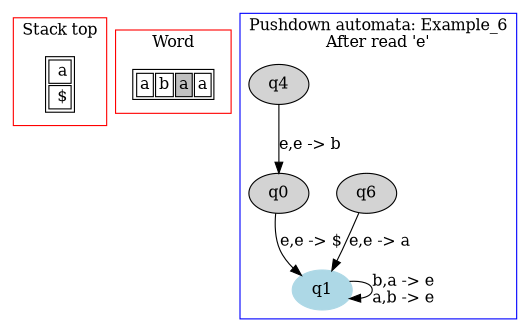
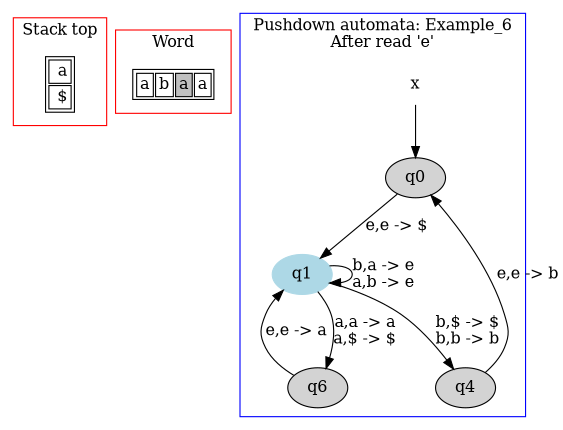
node "x": added
edge "q1" -> "q4": added, label "b,$ -> $ b,b -> b"
edge "q1" -> "q6": added, label "a,a -> a a,$ -> $"
